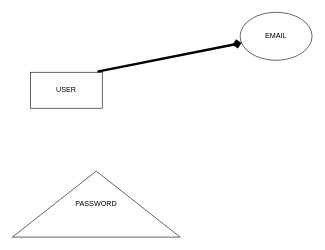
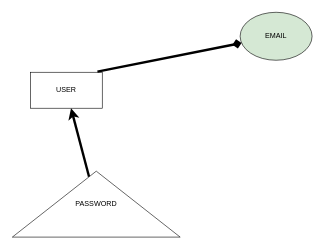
node "EMAIL": fillcolor #ffffff -> #d5e8d4
edge "PASSWORD" -> "USER": added
